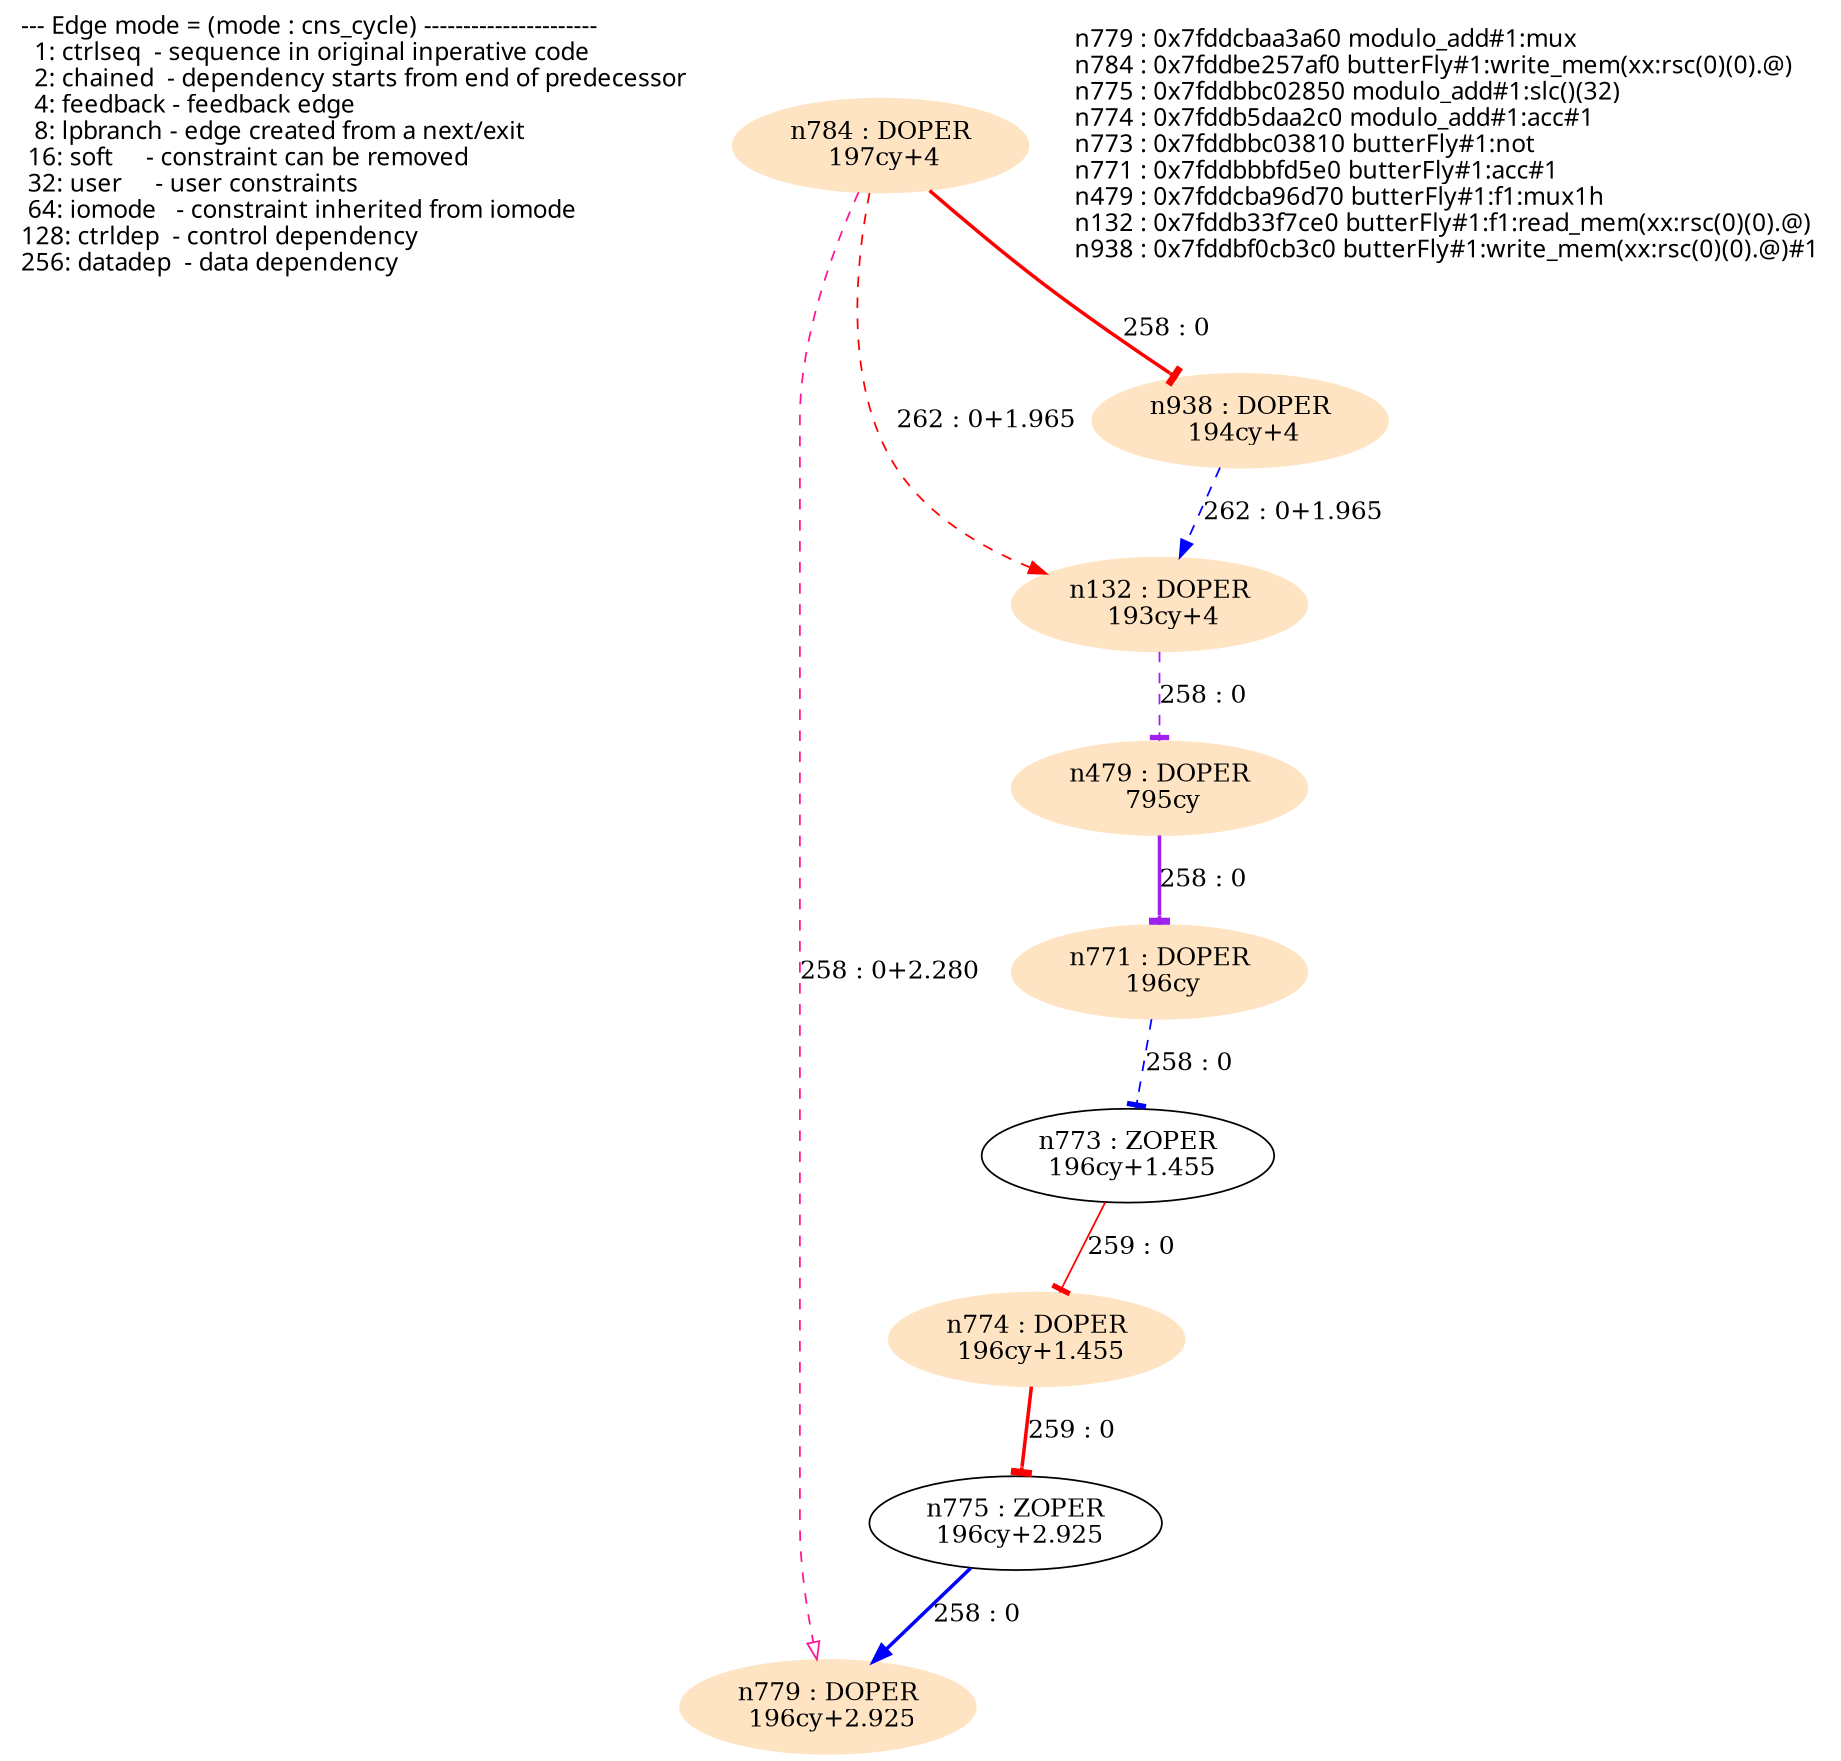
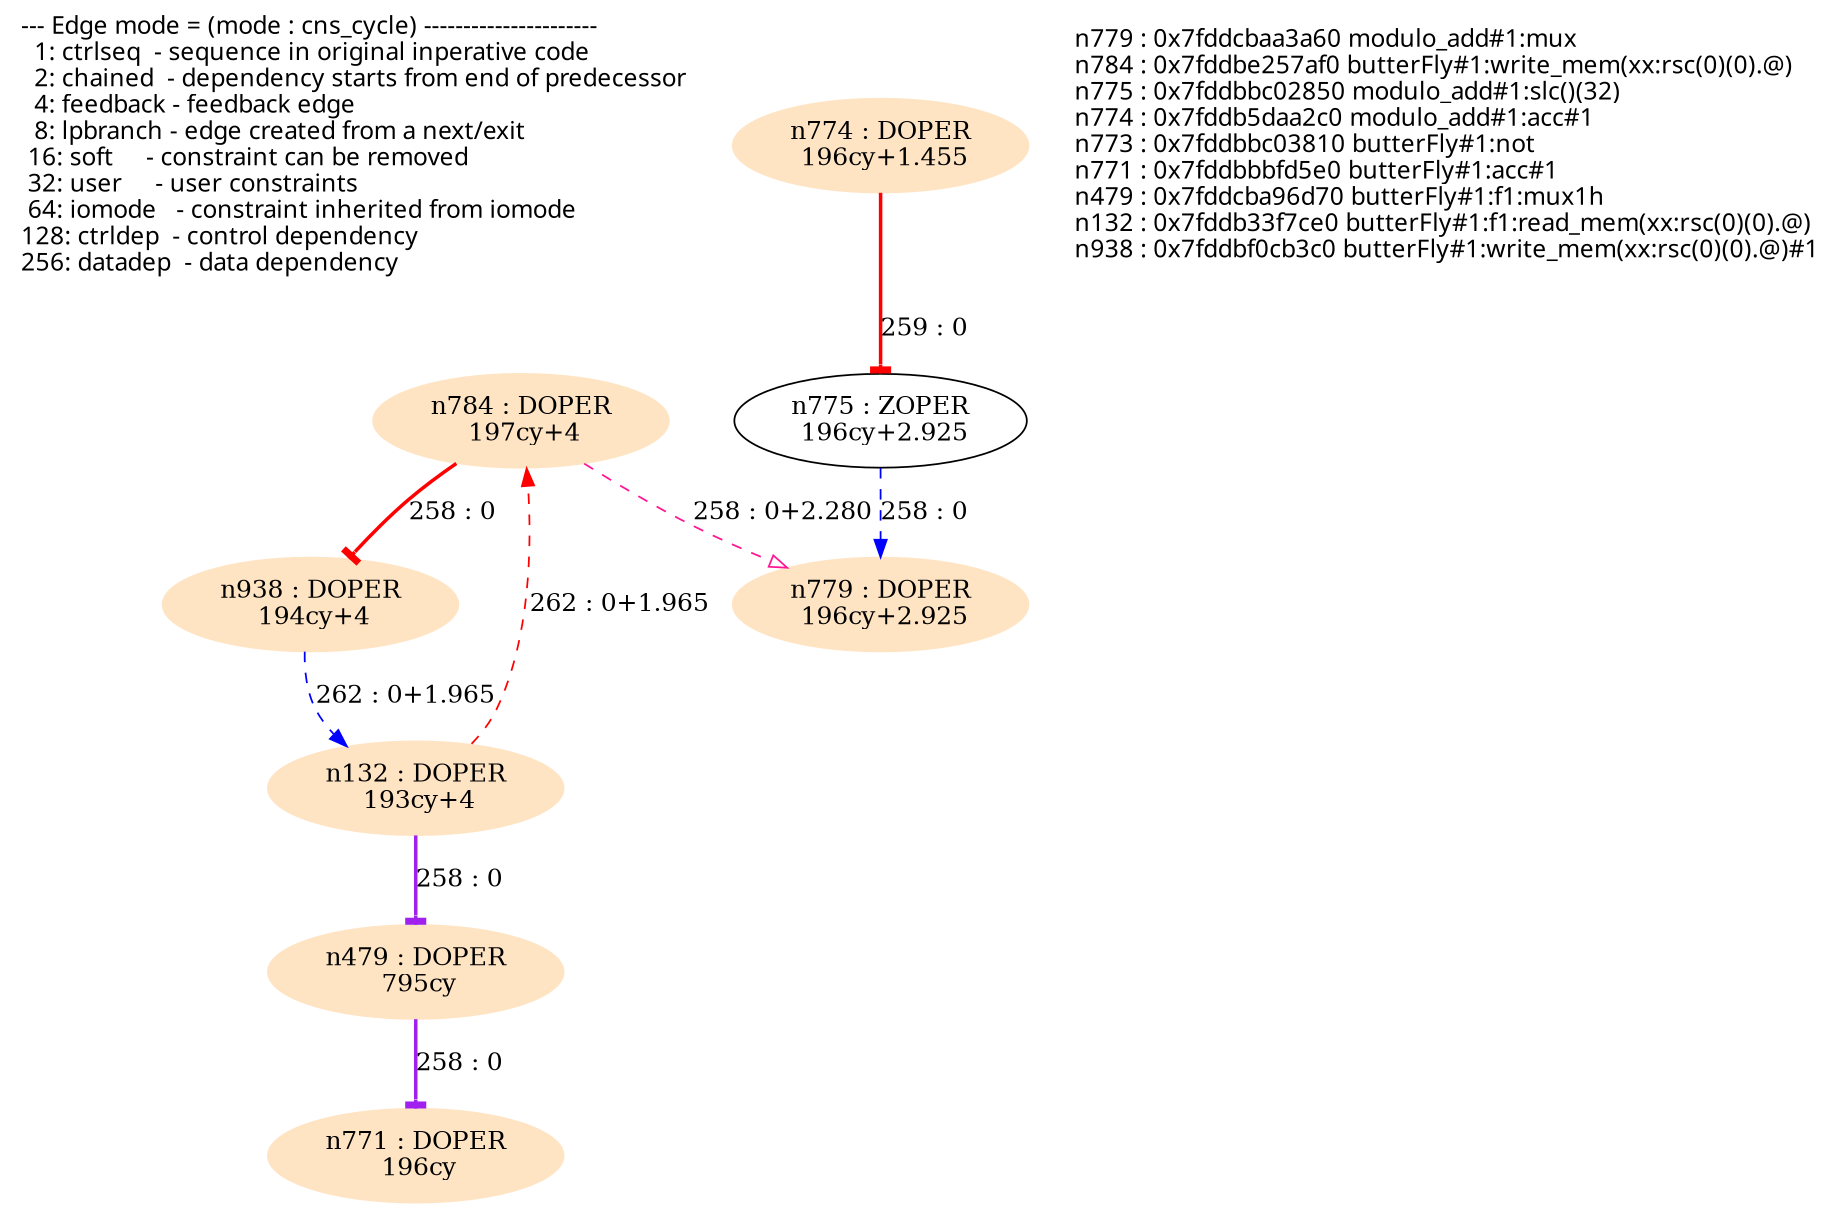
edge "n784 : DOPER 197cy+4" -> "n132 : DOPER 193cy+4": reversed
edge "n132 : DOPER 193cy+4" -> "n479 : DOPER 795cy": style dashed -> bold
node "n773 : ZOPER 196cy+1.455": removed
edge "n775 : ZOPER 196cy+2.925" -> "n779 : DOPER 196cy+2.925": style bold -> dashed
